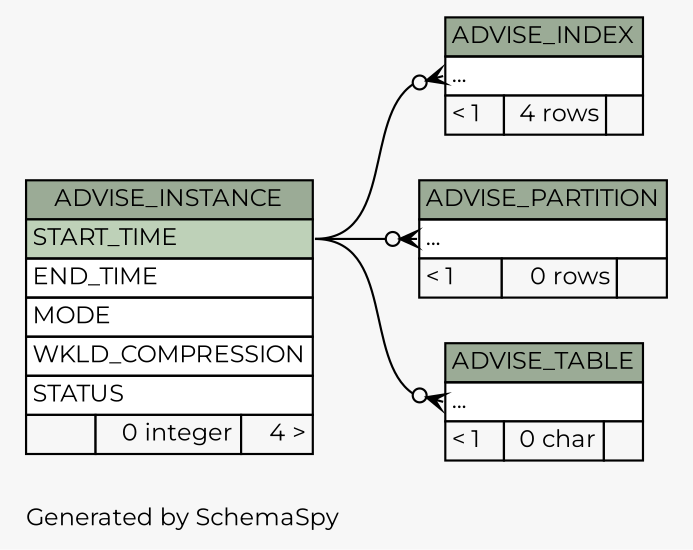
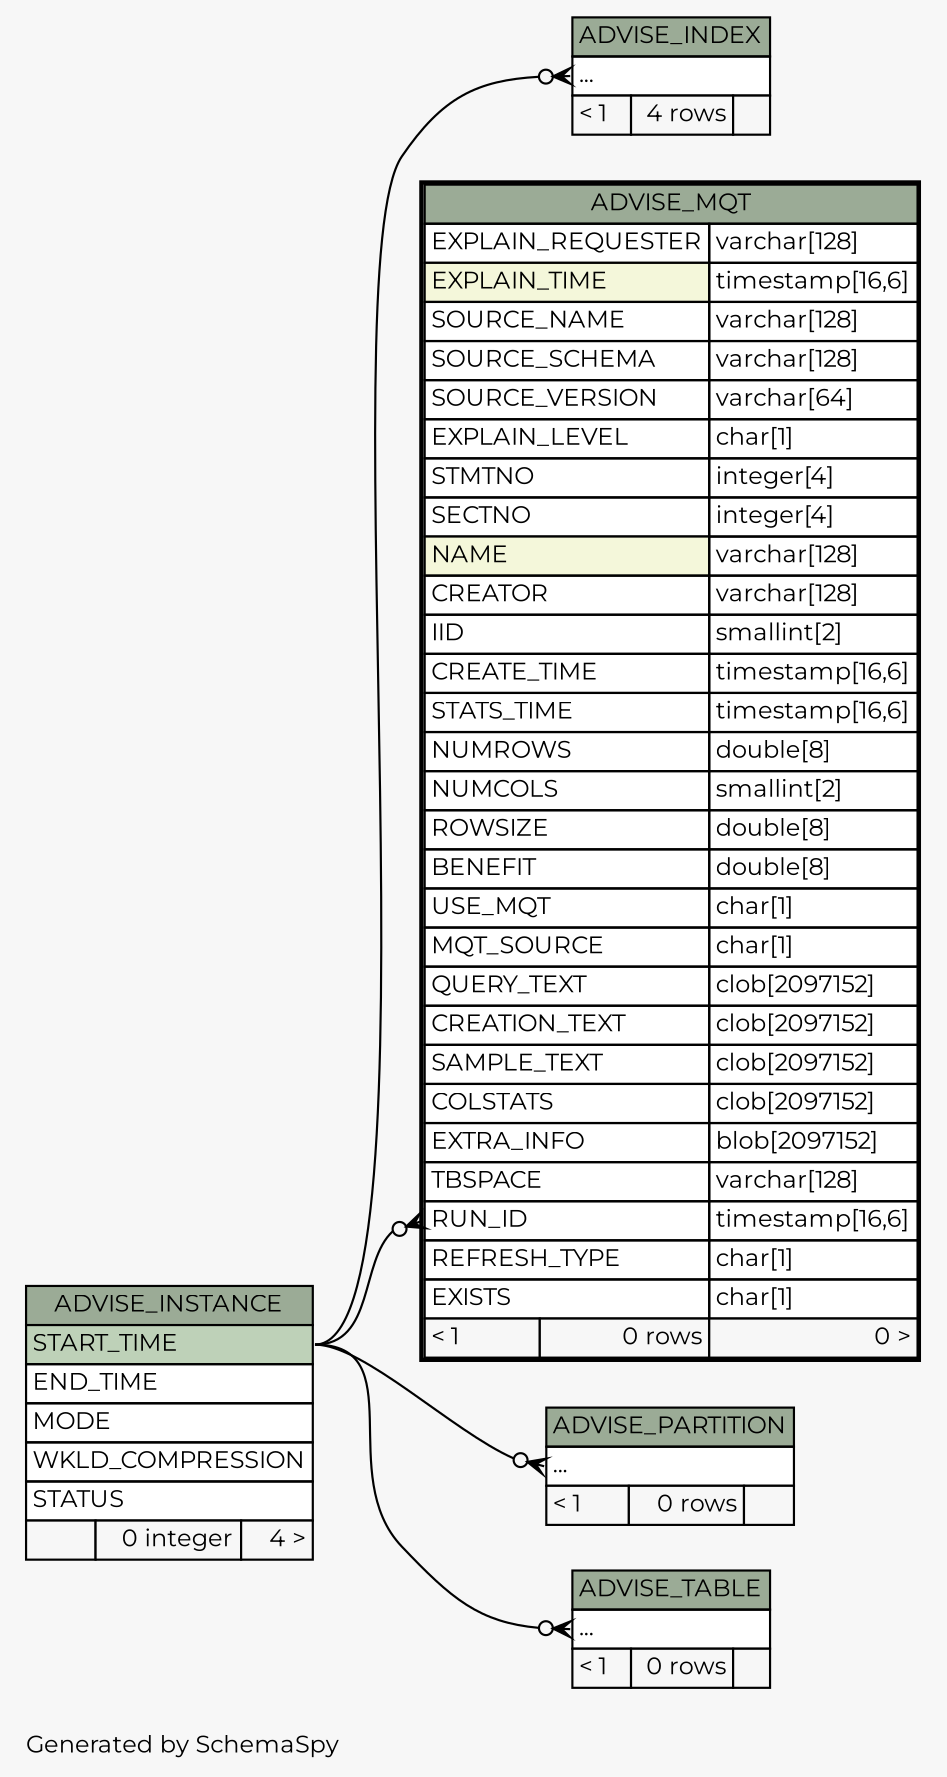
node "ADVISE_TABLE": text "0 char" -> "0 rows"
node "ADVISE_MQT": added
